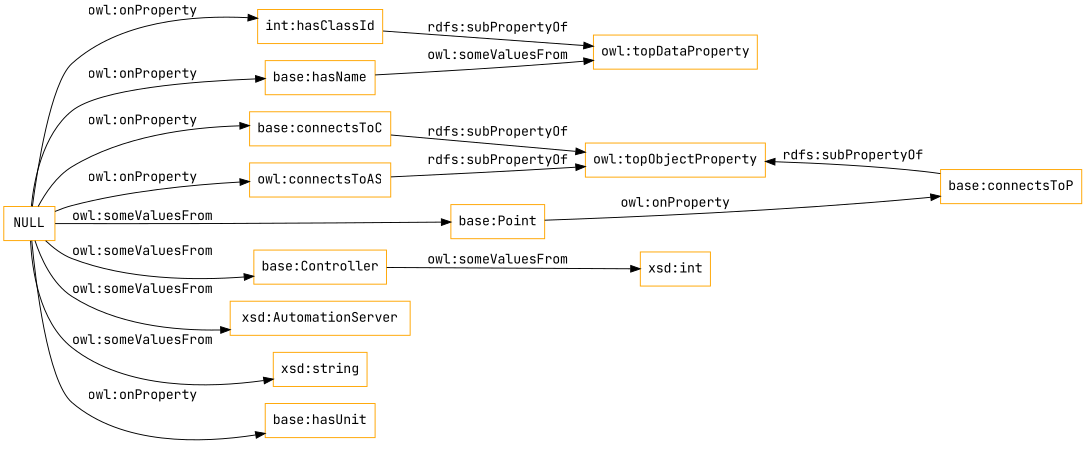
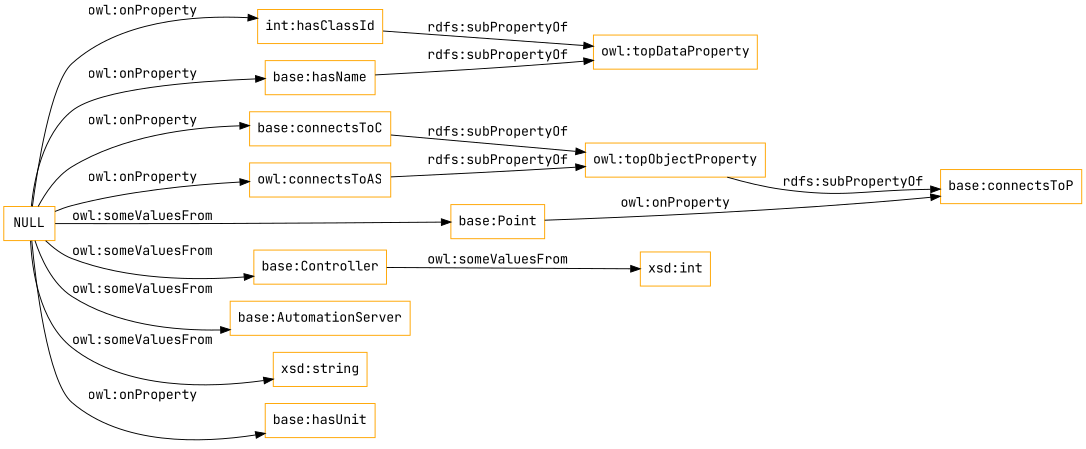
edge "base:hasName" -> "owl:topDataProperty": label "owl:someValuesFrom" -> "rdfs:subPropertyOf"
edge "base:connectsToP" -> "owl:topObjectProperty": reversed
node "xsd:AutomationServer": label "xsd:AutomationServer" -> "base:AutomationServer"
